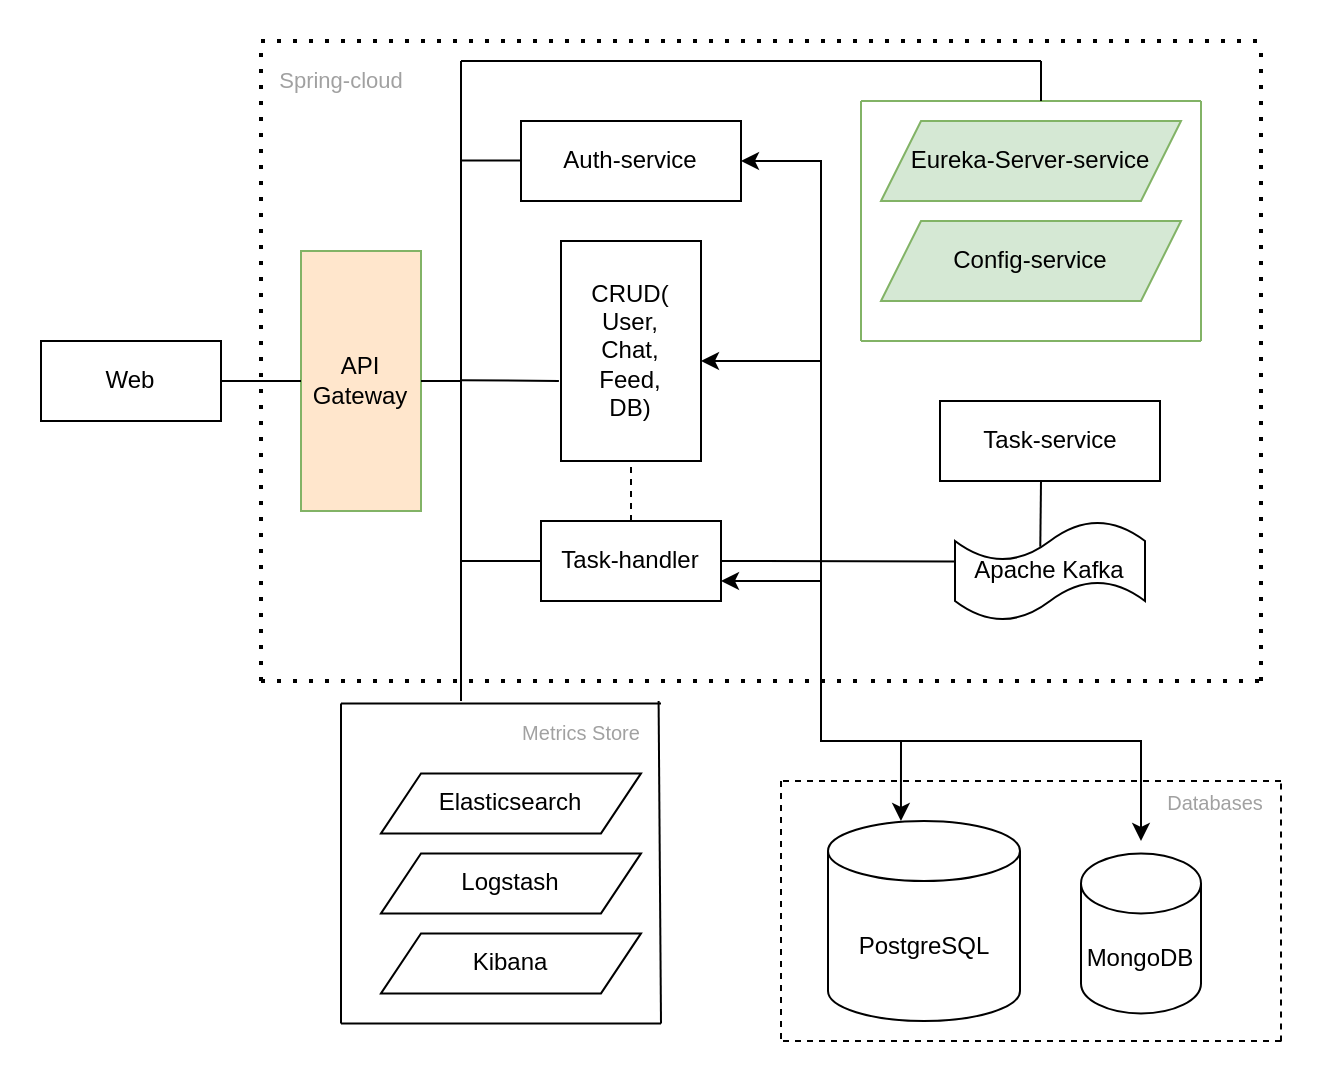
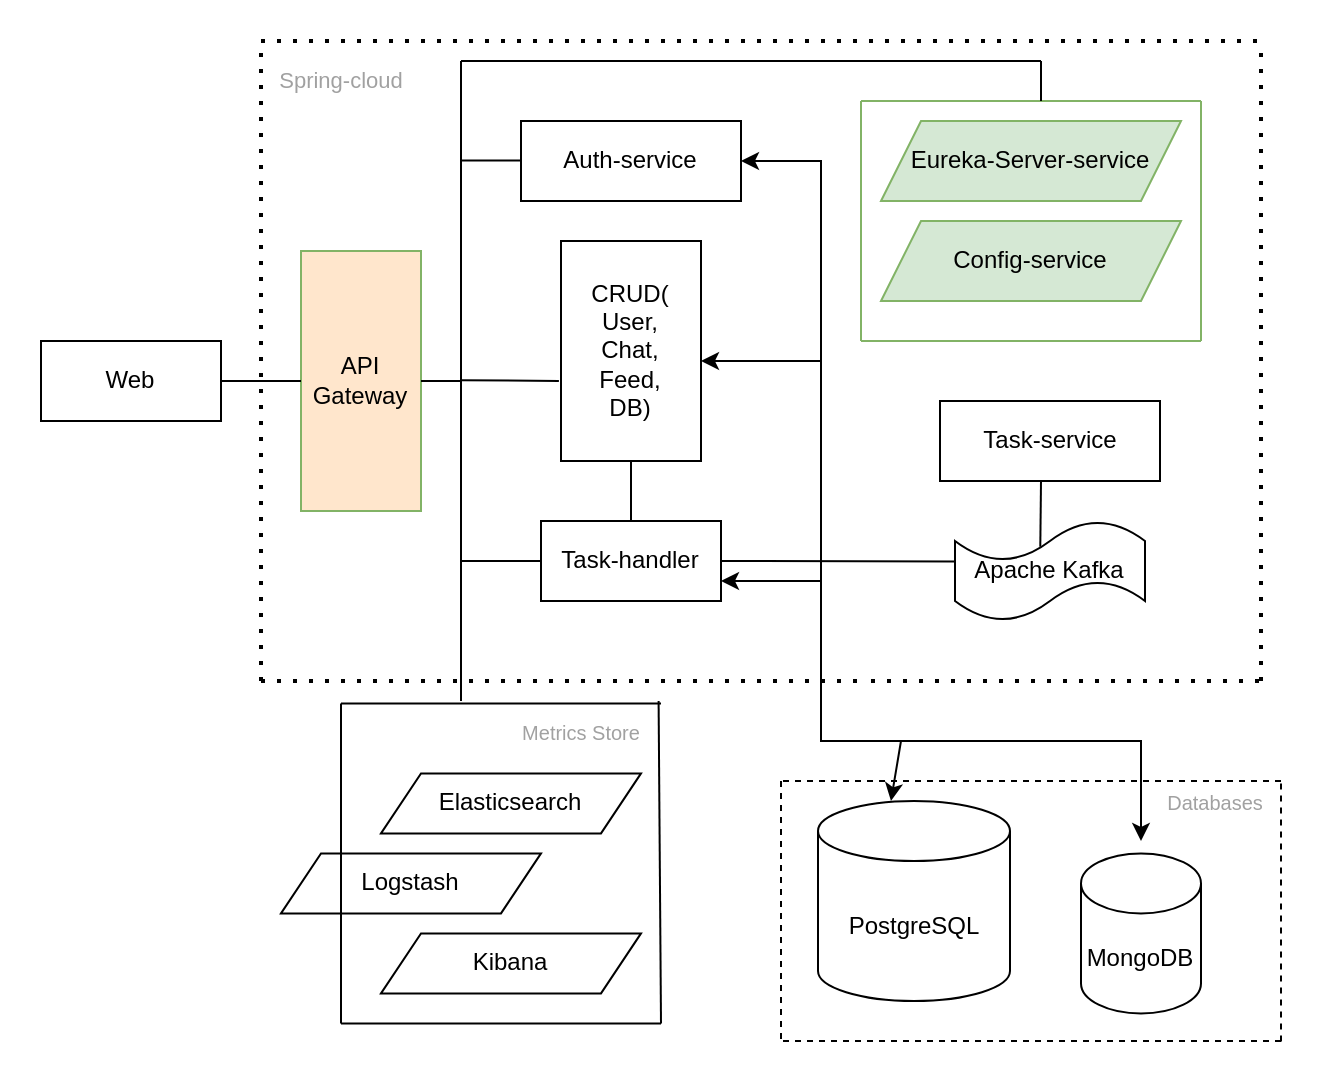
edge "CRUD( User, Chat, Feed, DB)" -- "Task-handler": style dashed -> solid
node "Logstash": moved (511, 883) -> (411, 883)
node "PostgreSQL": moved (924, 921) -> (914, 901)
